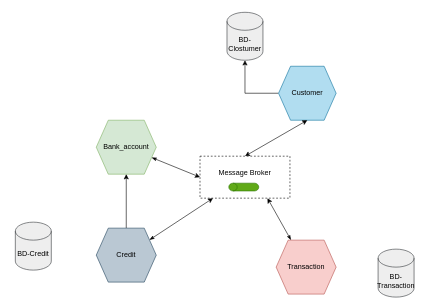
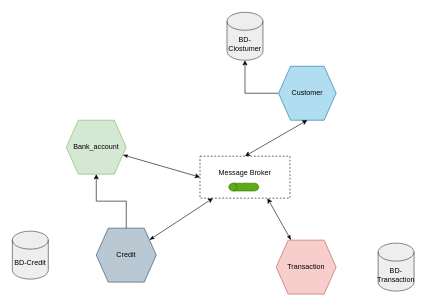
node "Bank_account": moved (126, 147) -> (96, 147)
node "BD-Credit": moved (33, 246) -> (30, 255)
node "BD-Transaction": moved (396, 273) -> (396, 267)
